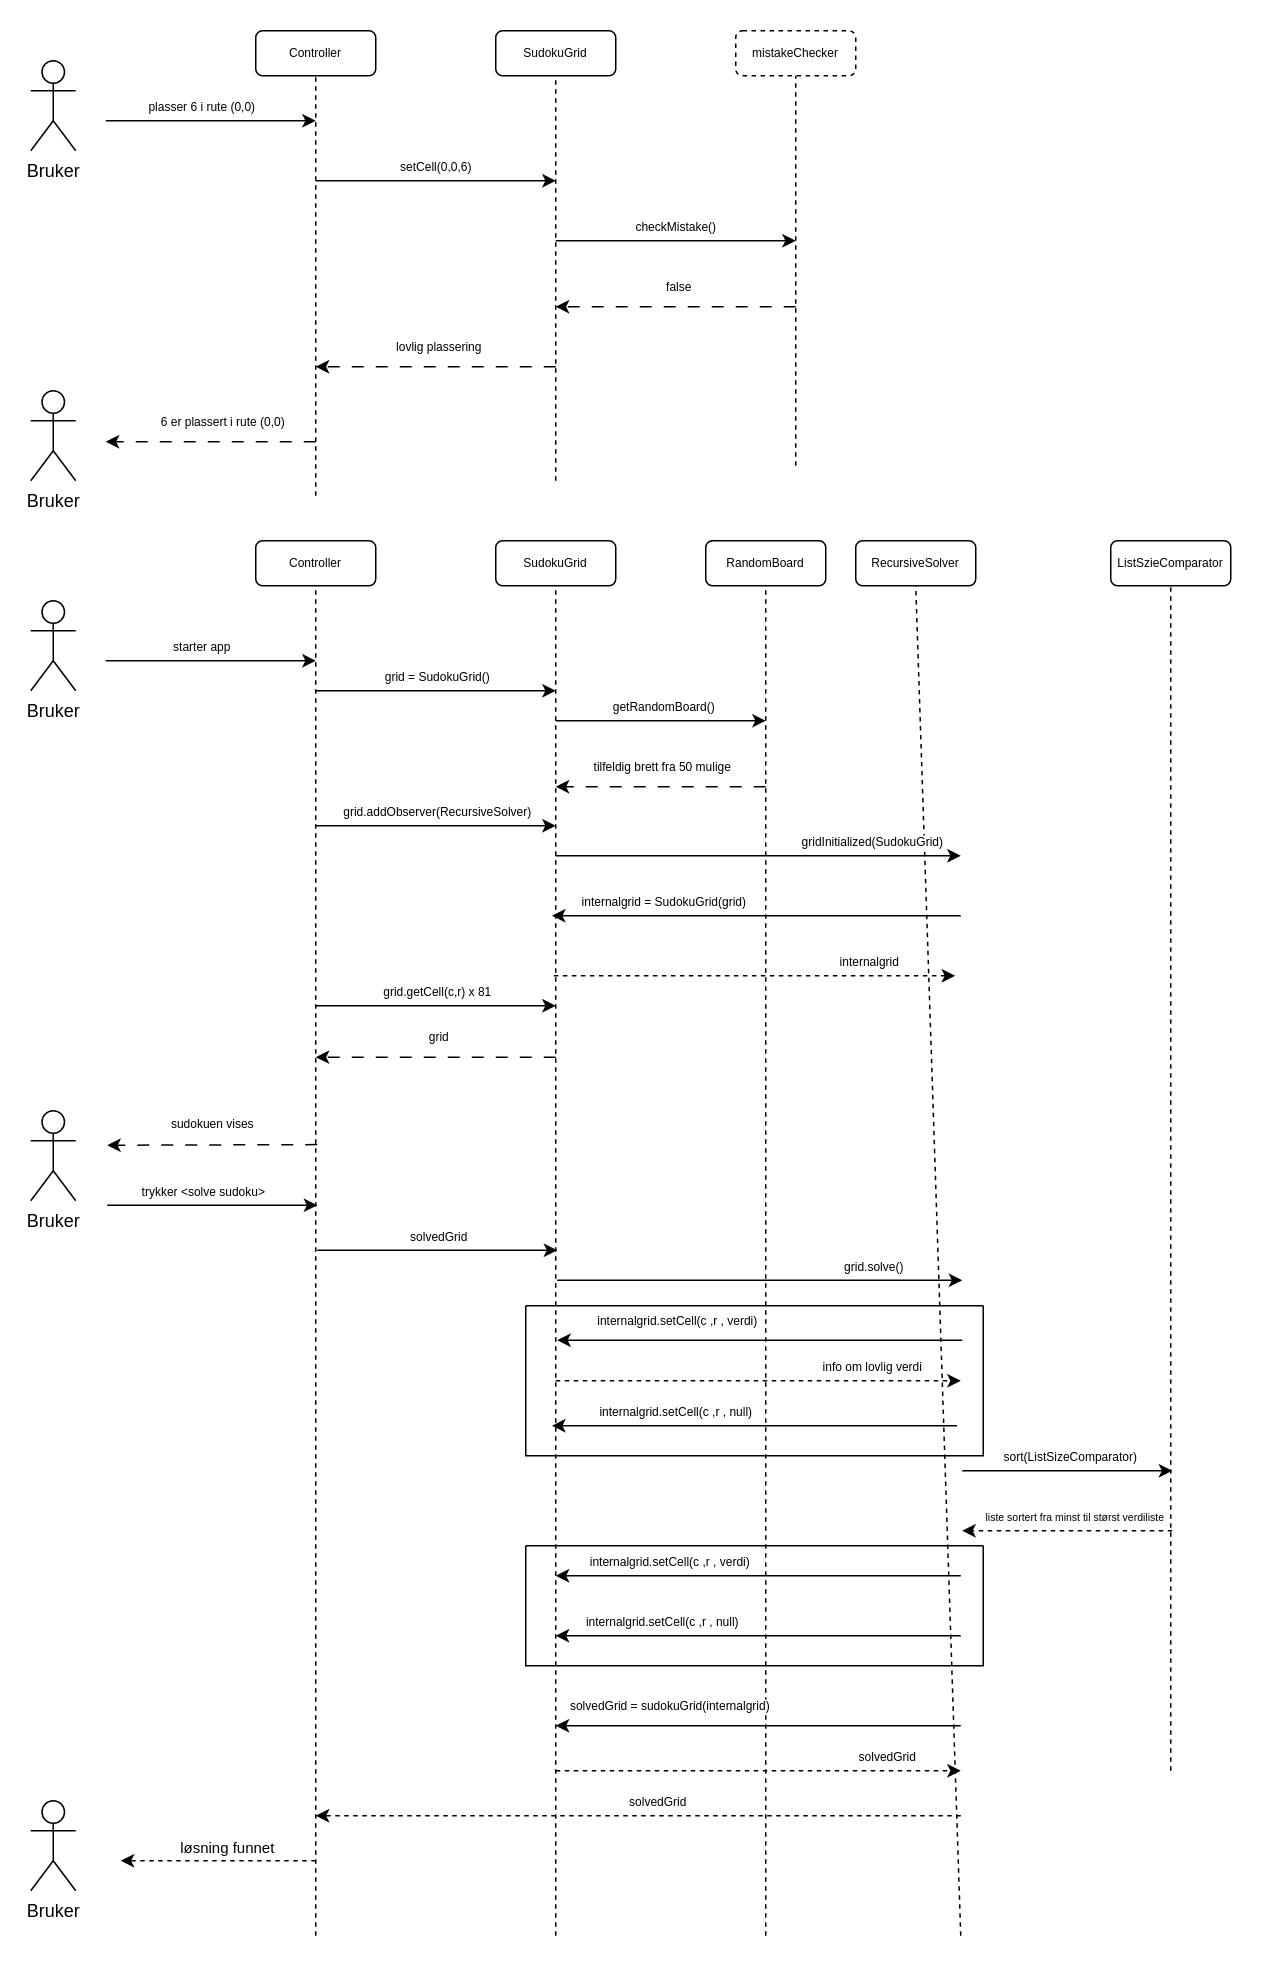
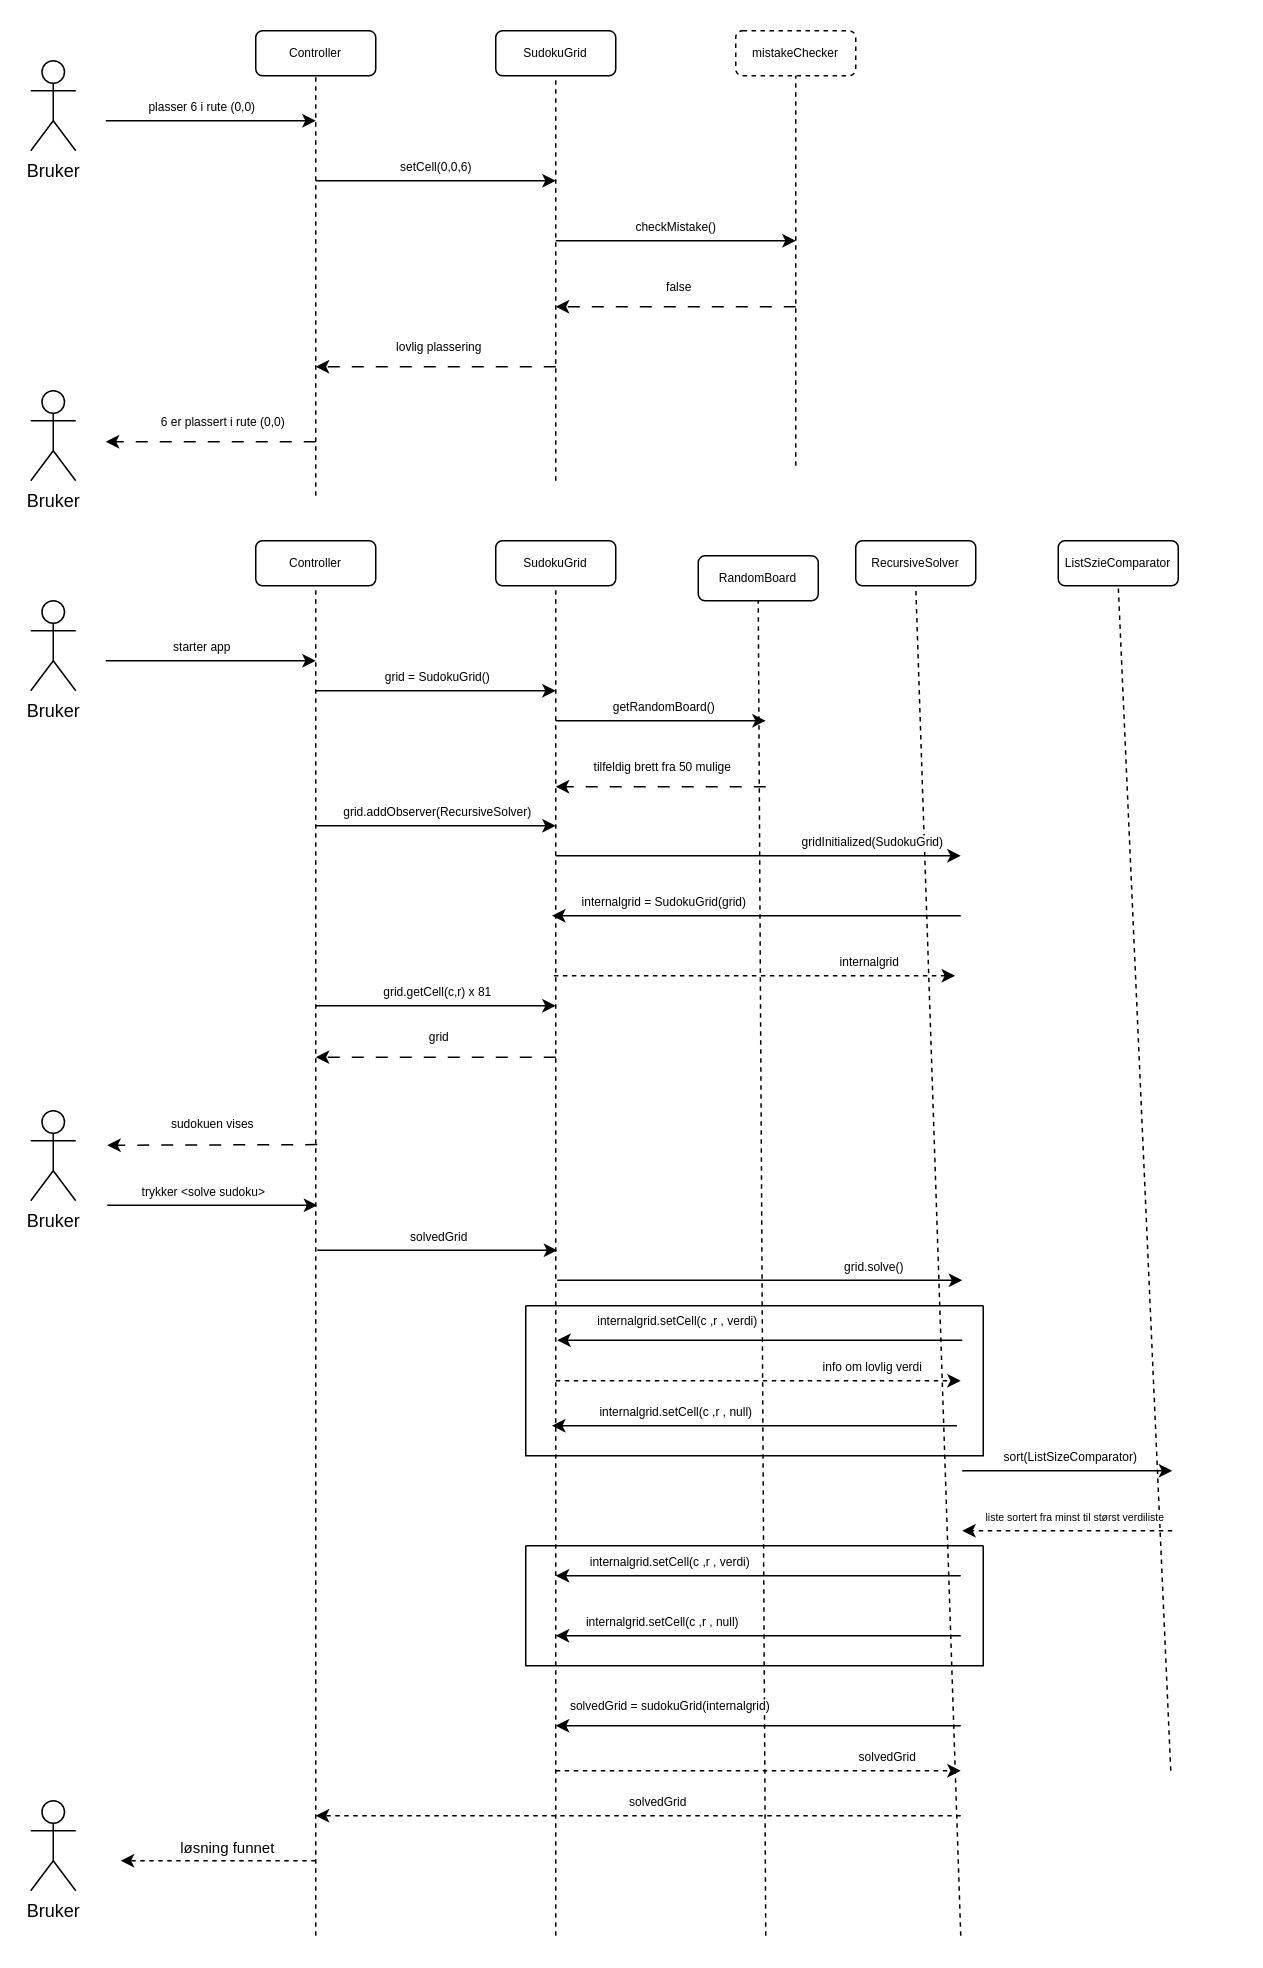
node "RandomBoard": moved (766, 563) -> (758, 578)
node "ListSzieComparator": moved (1171, 563) -> (1118, 563)
